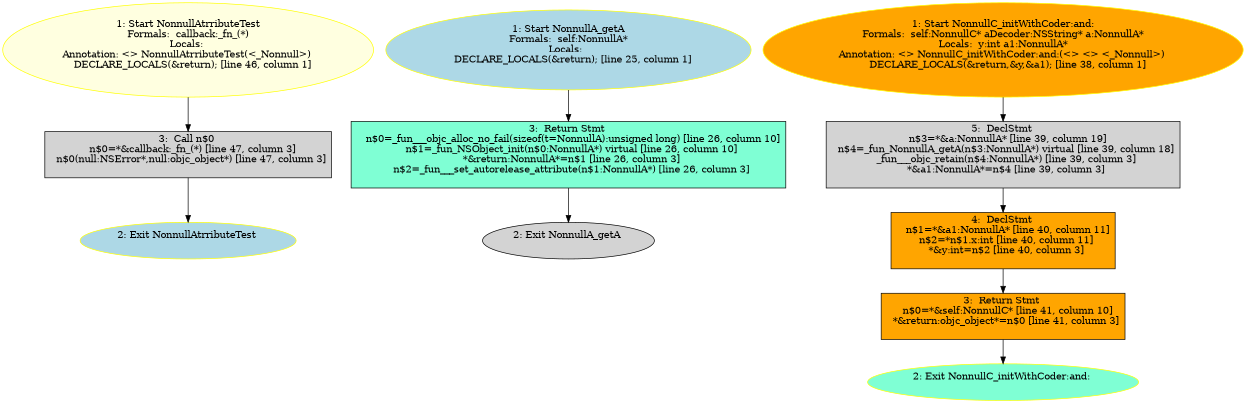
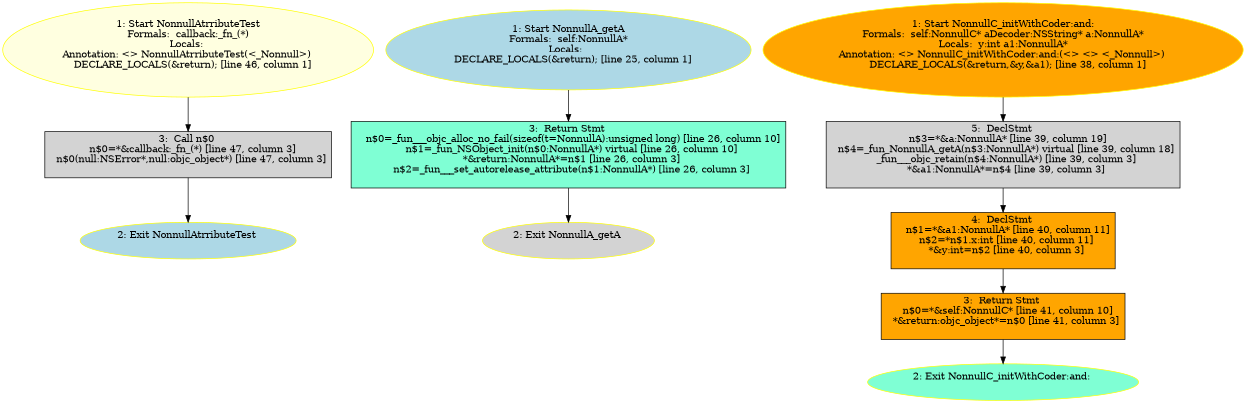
node "2: Exit NonnullA_getA": color black -> yellow
